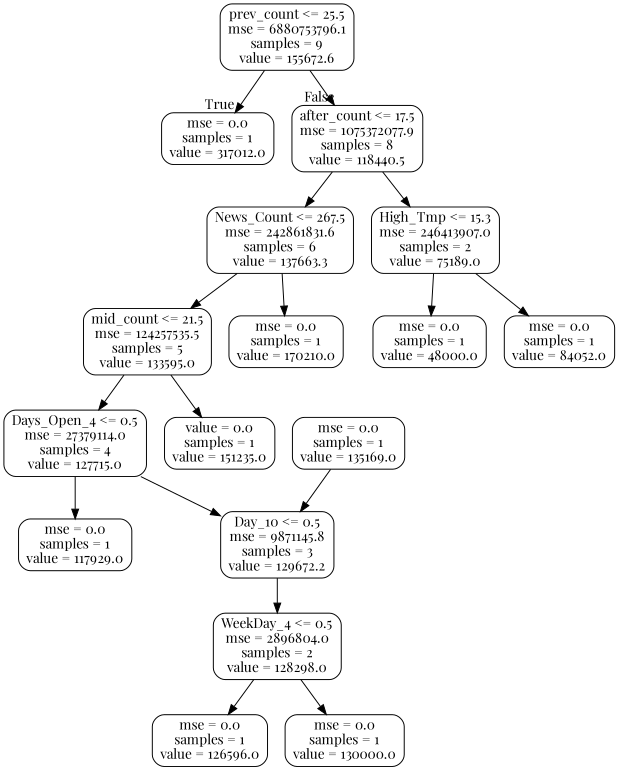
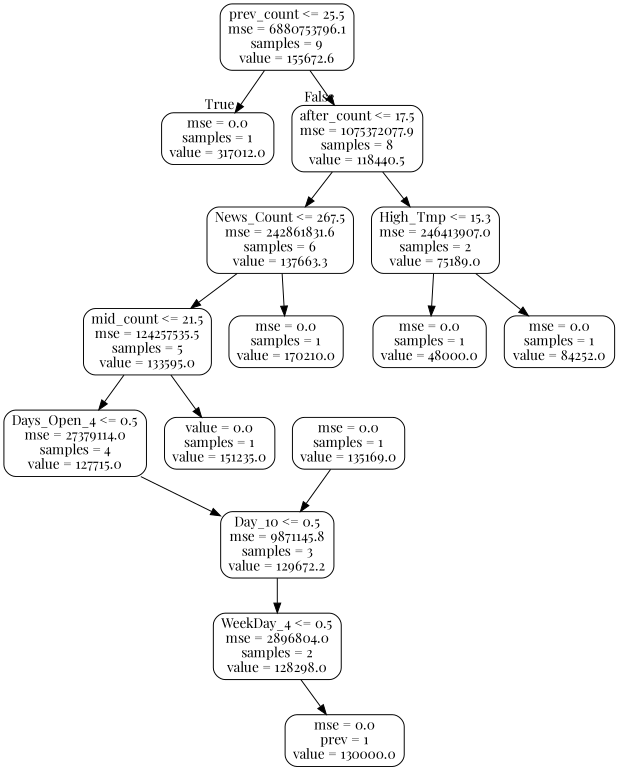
node "mse = 0.0 samples = 1 value = 84052.0": label "mse = 0.0 samples = 1 value = 84052.0" -> "mse = 0.0 samples = 1 value = 84252.0"
node "mse = 0.0 samples = 1 value = 117929.0": removed
node "mse = 0.0 samples = 1 value = 126596.0": removed
node "mse = 0.0 samples = 1 value = 130000.0": label "mse = 0.0 samples = 1 value = 130000.0" -> "mse = 0.0 prev = 1 value = 130000.0"
